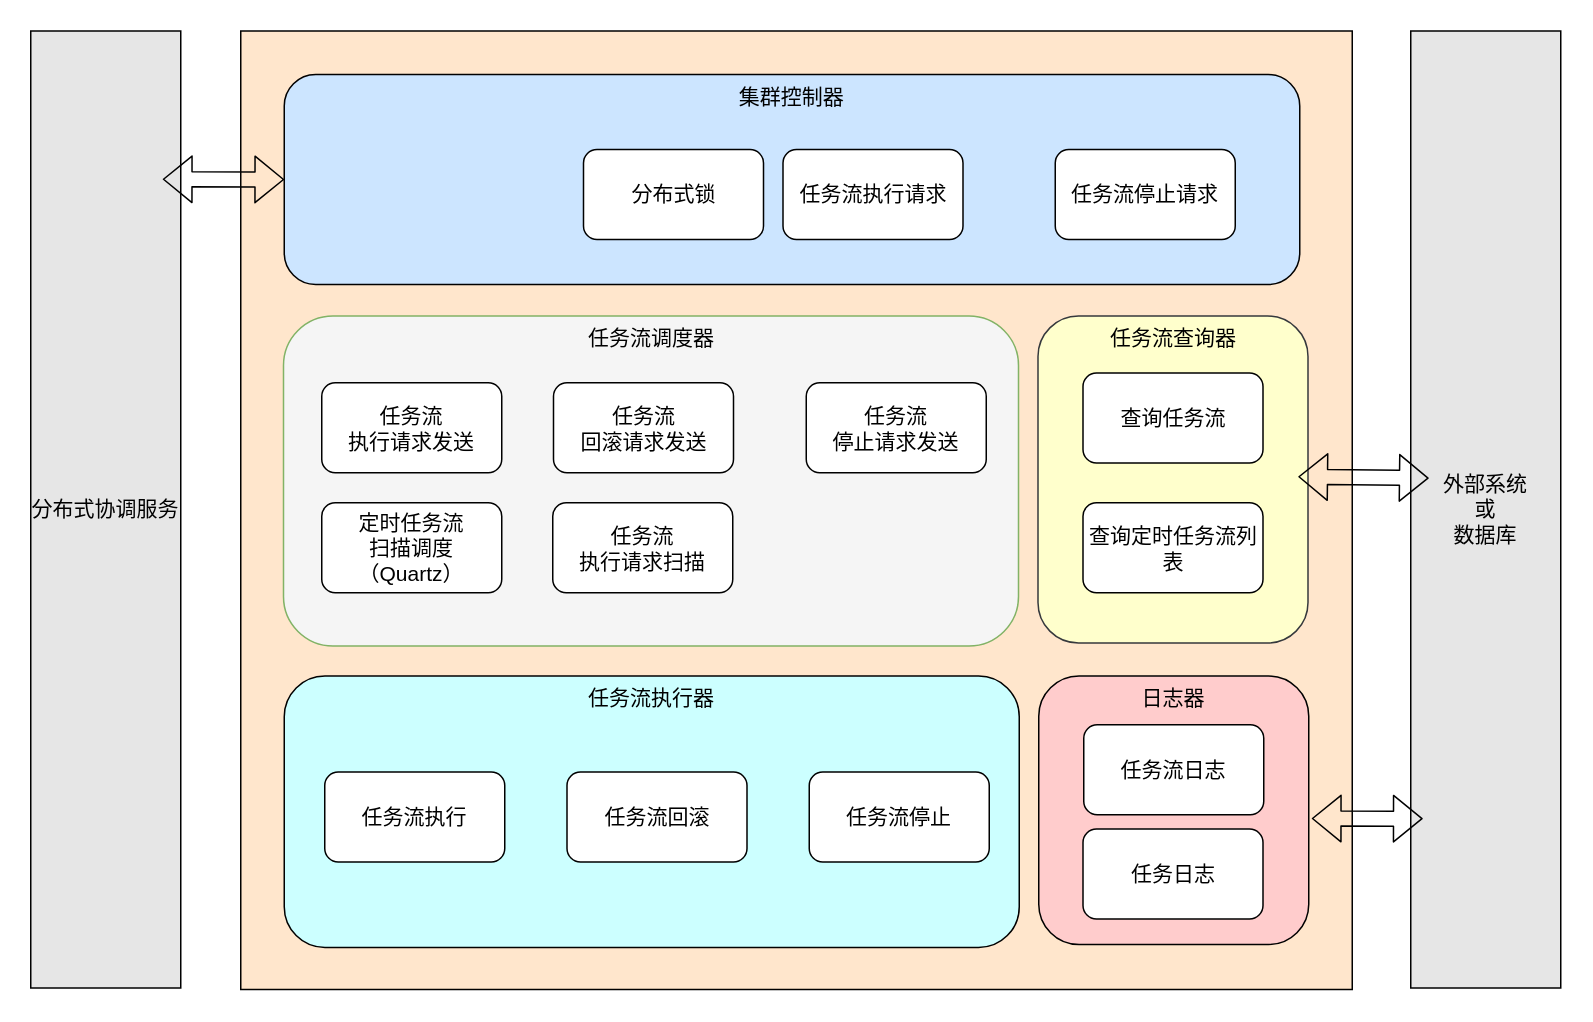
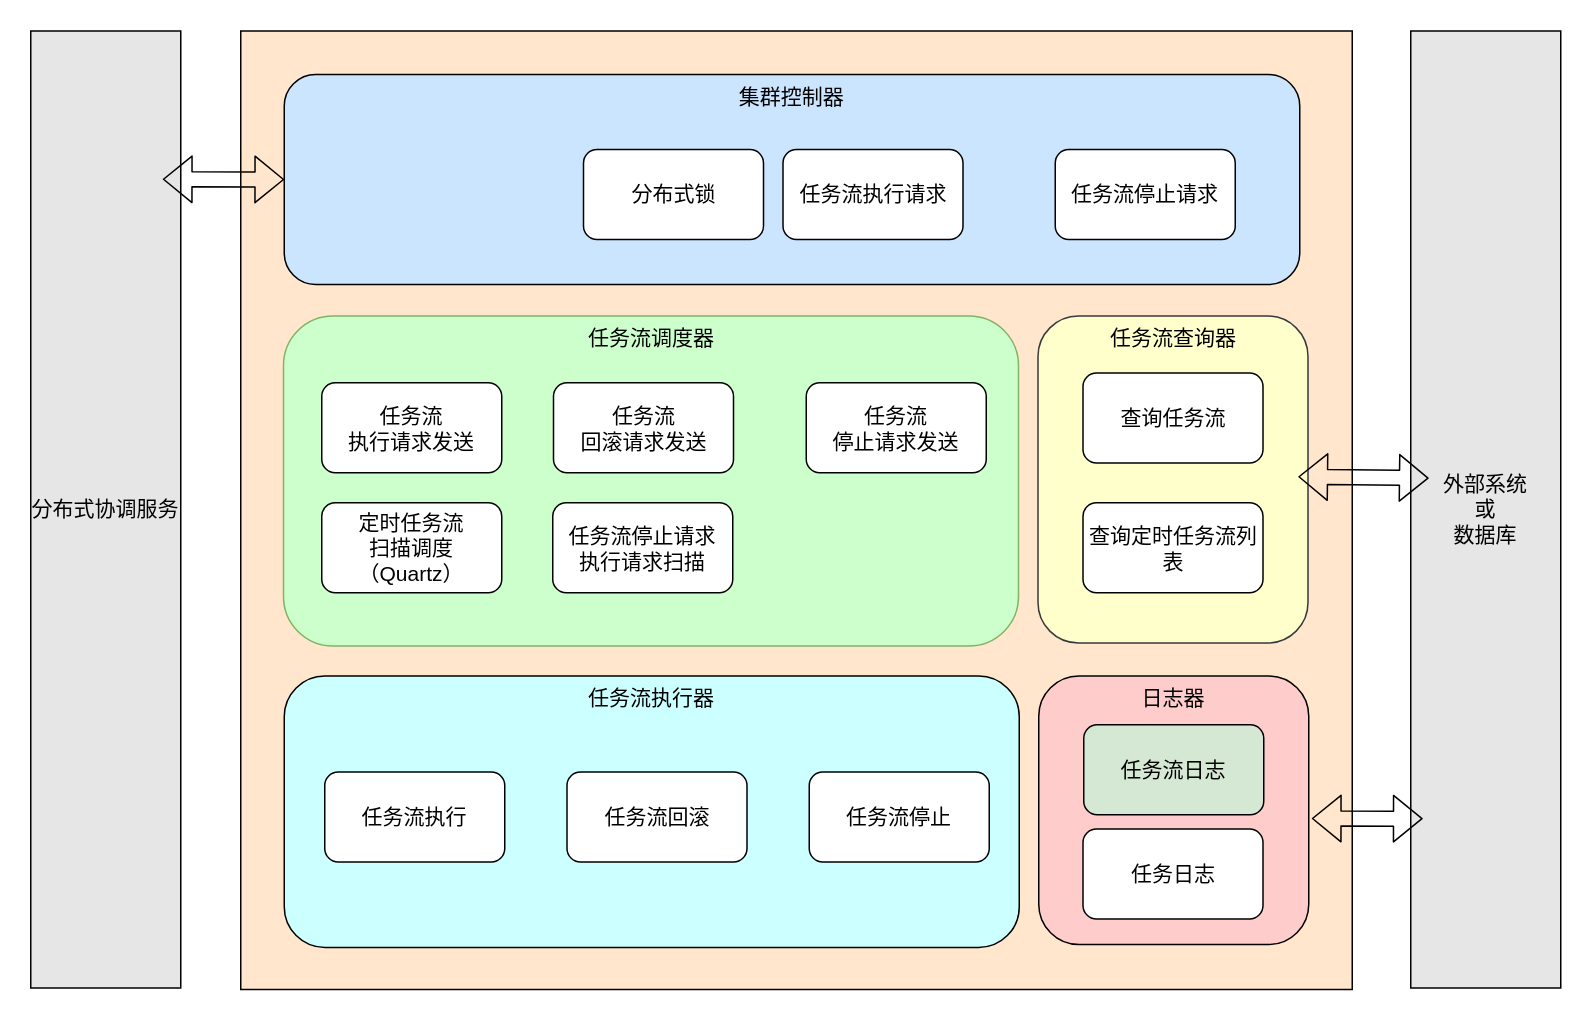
node "任务流调度器": fillcolor #f5f5f5 -> #ccffcc
node "任务流 执行请求扫描": label "任务流 执行请求扫描" -> "任务流停止请求 执行请求扫描"
node "任务流日志": fillcolor #ffffff -> #d5e8d4
